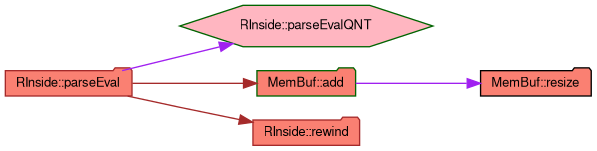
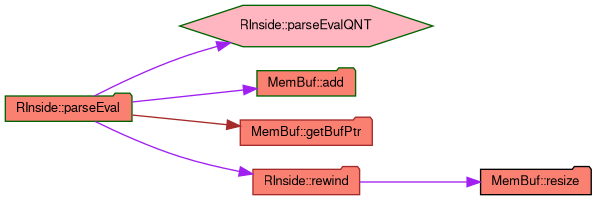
node "RInside::parseEval": color brown -> darkgreen
edge "RInside::parseEval" -> "MemBuf::add": color brown -> purple
edge "MemBuf::add" -> "MemBuf::resize": now "RInside::rewind" -> "MemBuf::resize"
edge "RInside::parseEval" -> "RInside::rewind": color brown -> purple
node "MemBuf::getBufPtr": added
